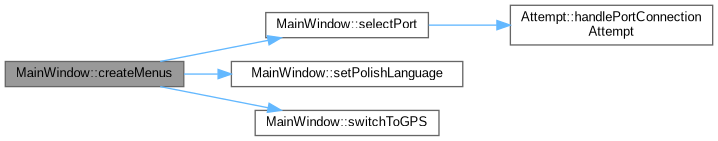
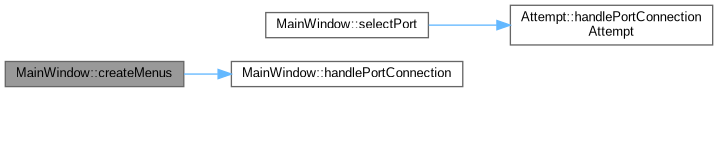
edge "MainWindow::createMenus" -> "MainWindow::selectPort": removed
node "MainWindow::setPolishLanguage": label "MainWindow::setPolishLanguage" -> "MainWindow::handlePortConnection"
node "MainWindow::switchToGPS": removed
